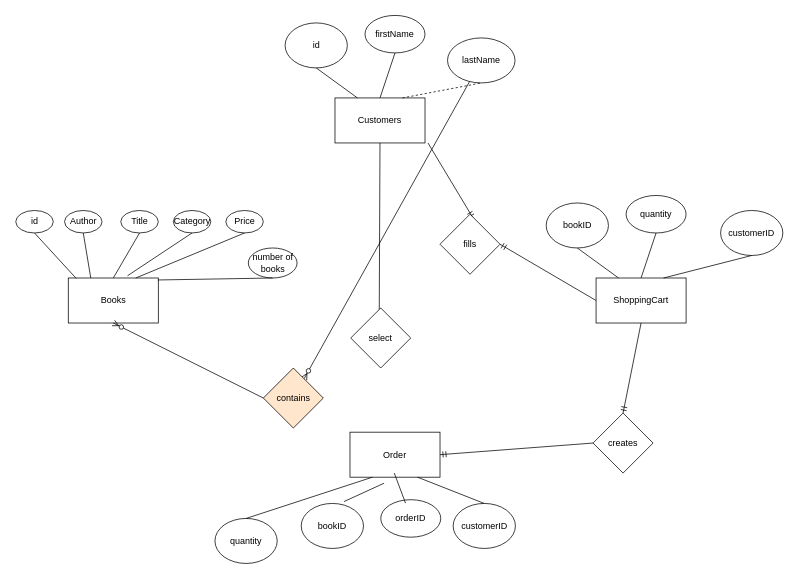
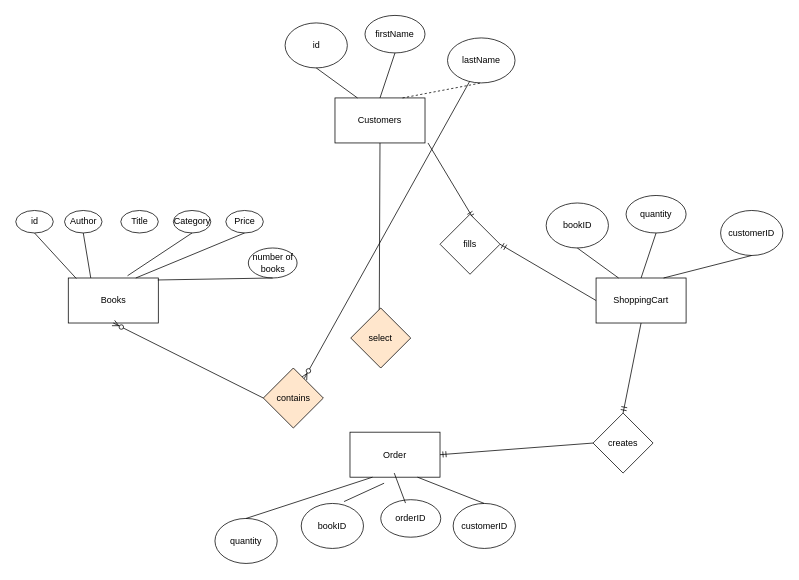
edge "Title" -- "Books": removed
node "select": fillcolor #ffffff -> #ffe6cc
